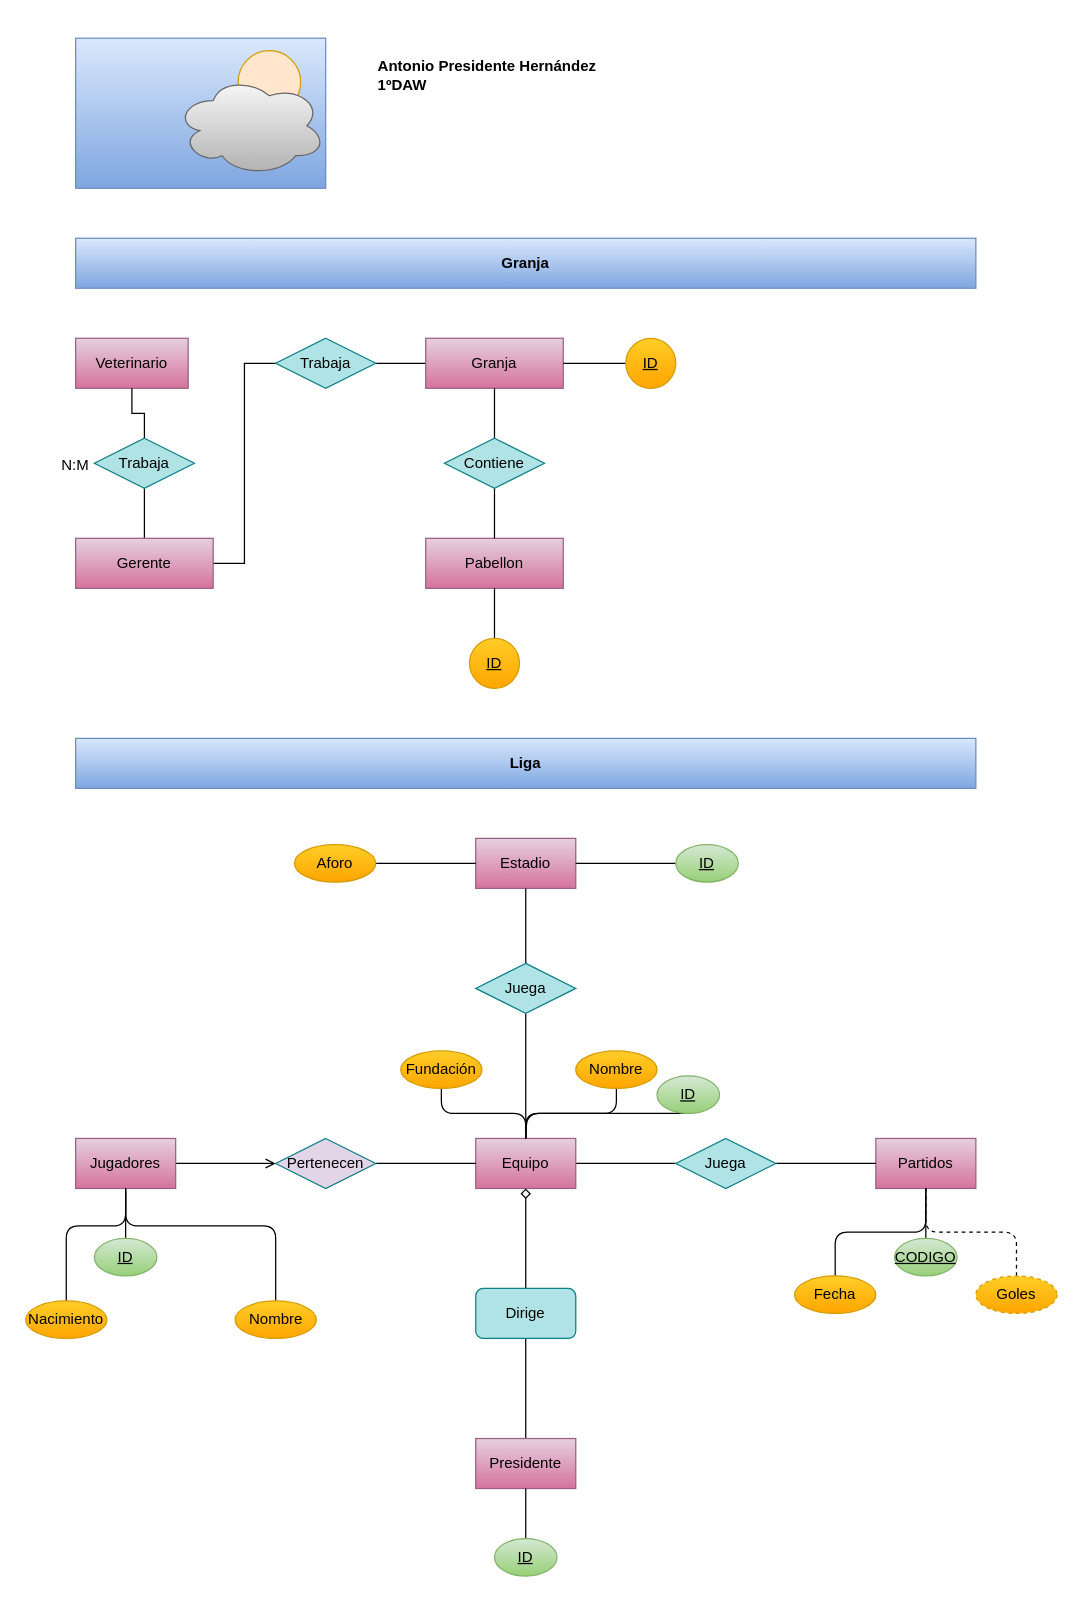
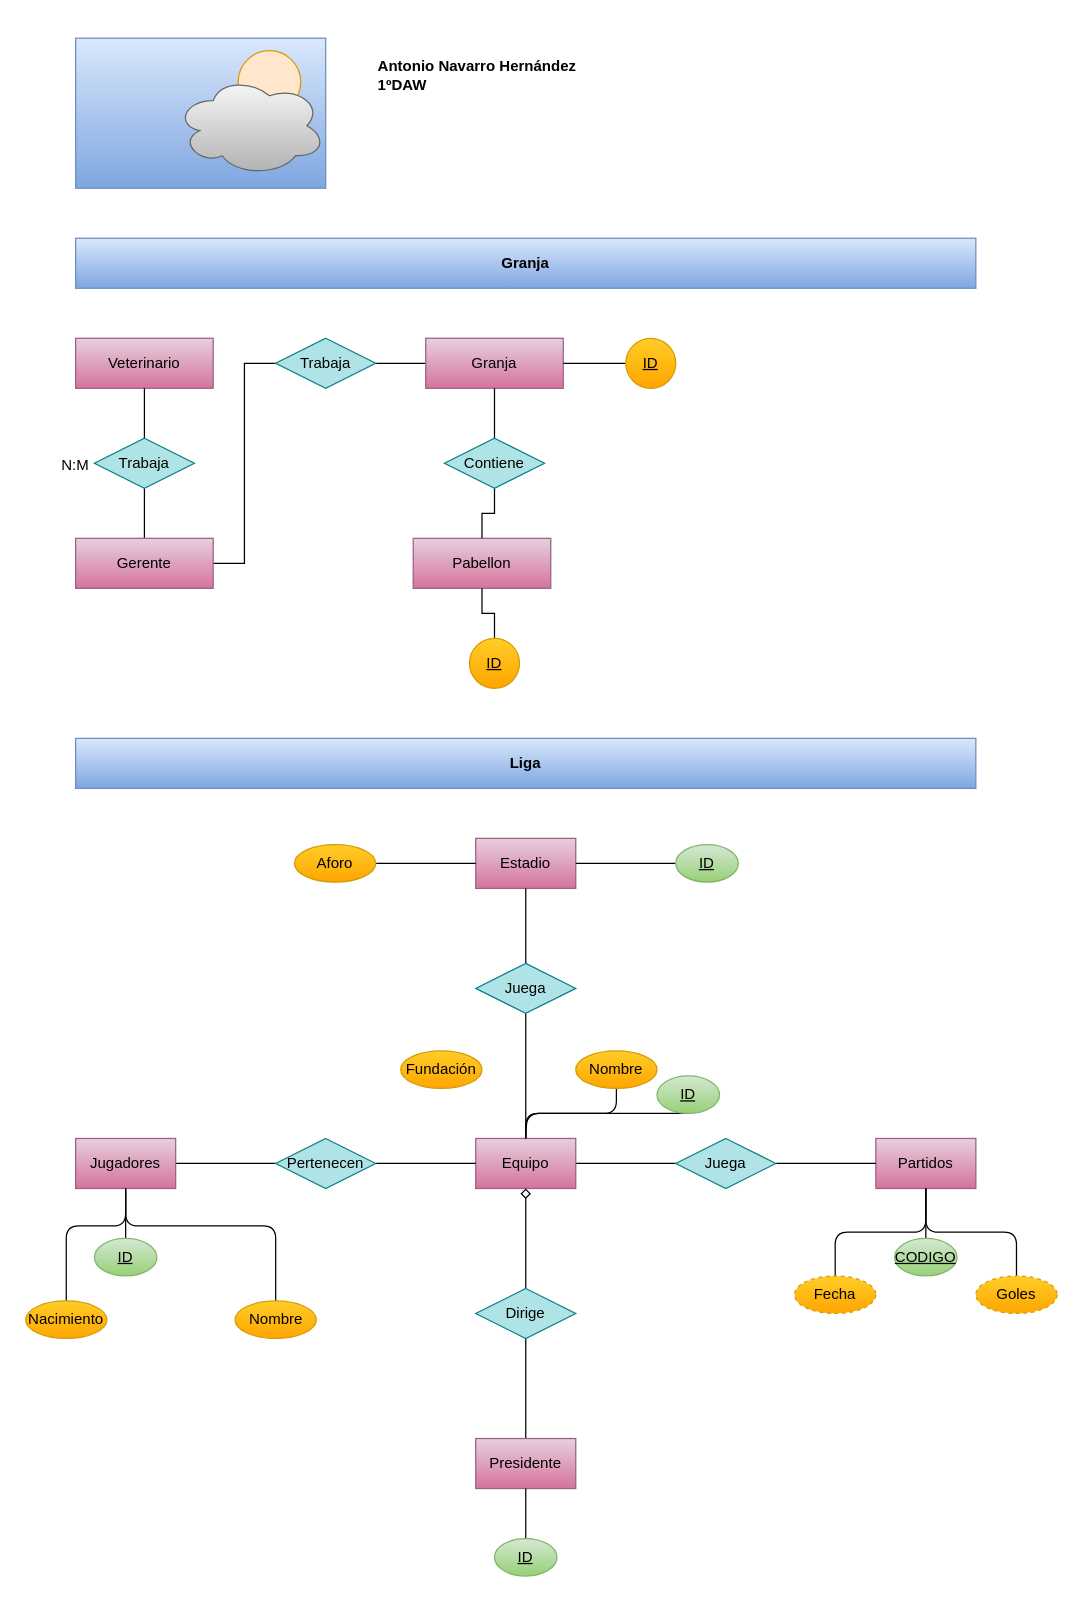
node "Antonio Presidente Hernández 1ºDAW": label "Antonio Presidente Hernández 1ºDAW" -> "Antonio Navarro Hernández 1ºDAW"
node "Veterinario": size 113x50 -> 138x50
node "Pabellon": moved (494, 563) -> (482, 563)
edge "Fundación" -- "Equipo": removed
edge "Jugadores" -> "Pertenecen": arrowhead open -> none
node "Pertenecen": fillcolor #e1d5e7 -> #b0e3e6
edge "Partidos" -- "Goles": style dashed -> solid
node "Fecha": style solid -> dashed
node "Dirige": shape rounded rectangle -> diamond
